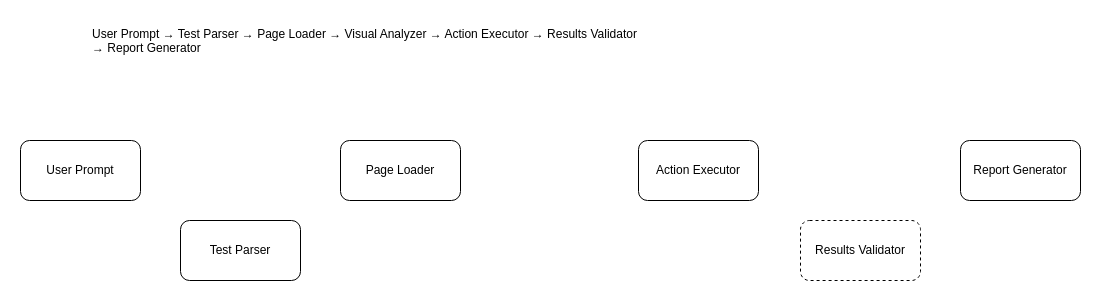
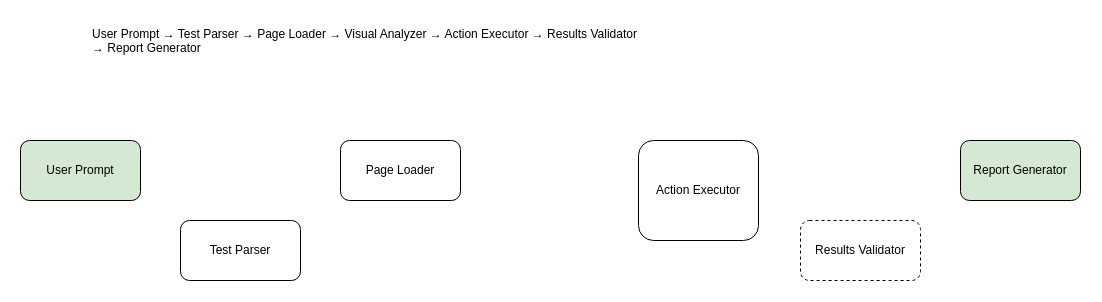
node "User Prompt": fillcolor #ffffff -> #d5e8d4
node "Action Executor": size 120x60 -> 120x100
node "Report Generator": fillcolor #ffffff -> #d5e8d4
